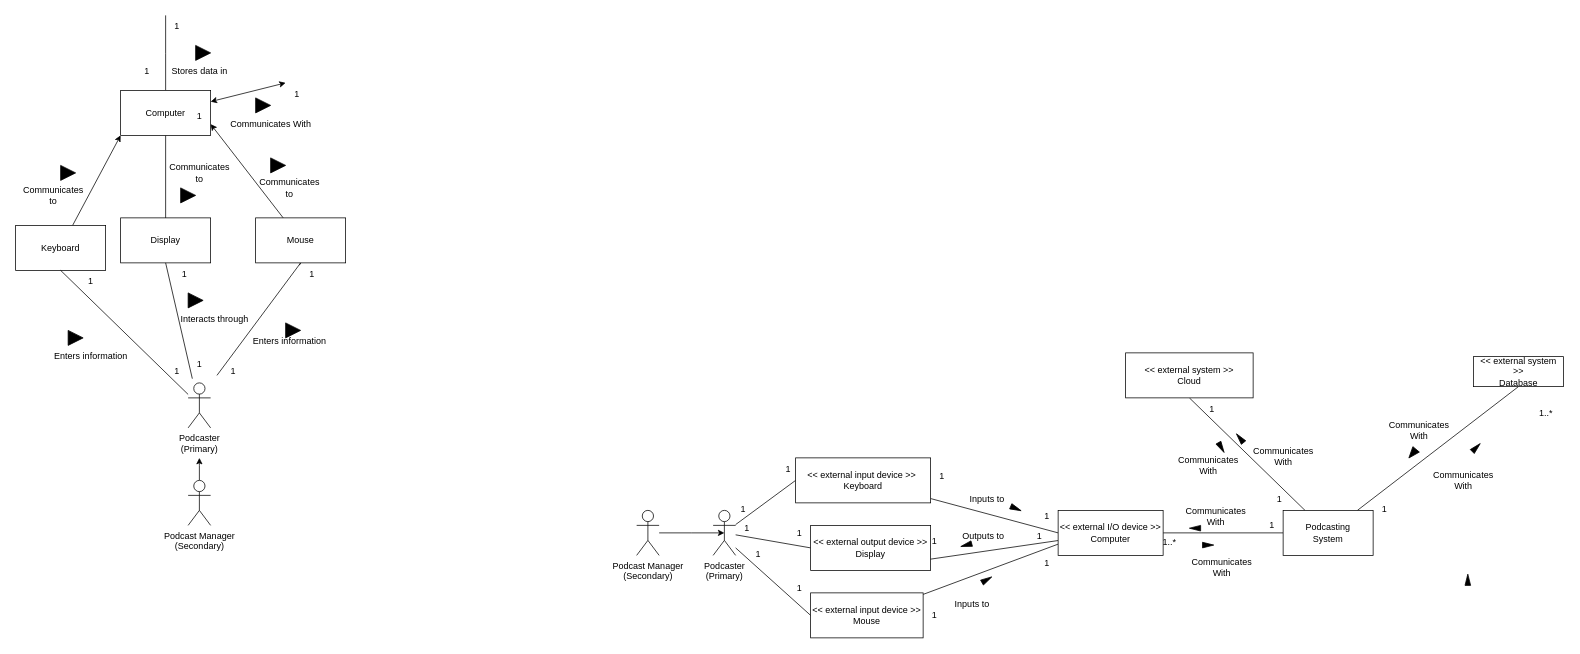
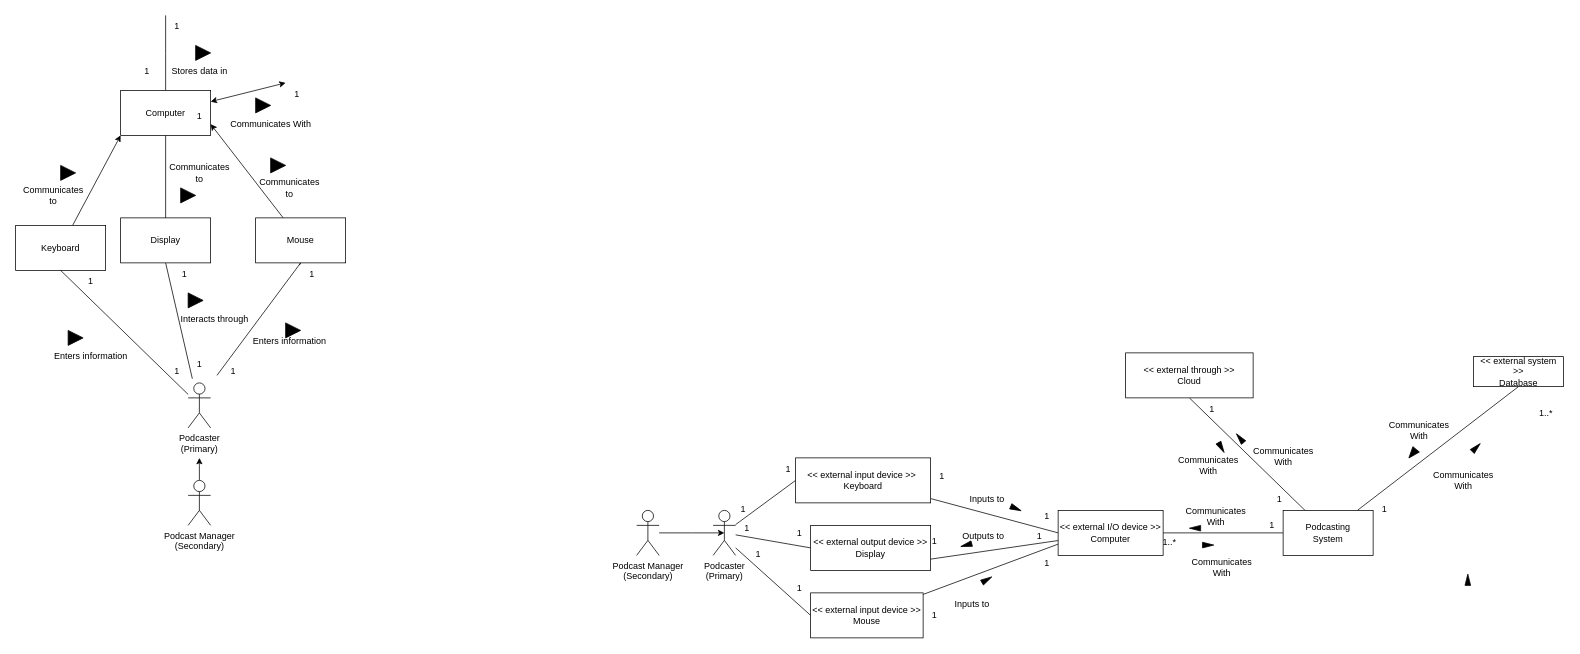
node "<< external system >> Cloud": label "<< external system >> Cloud" -> "<< external through >> Cloud"
